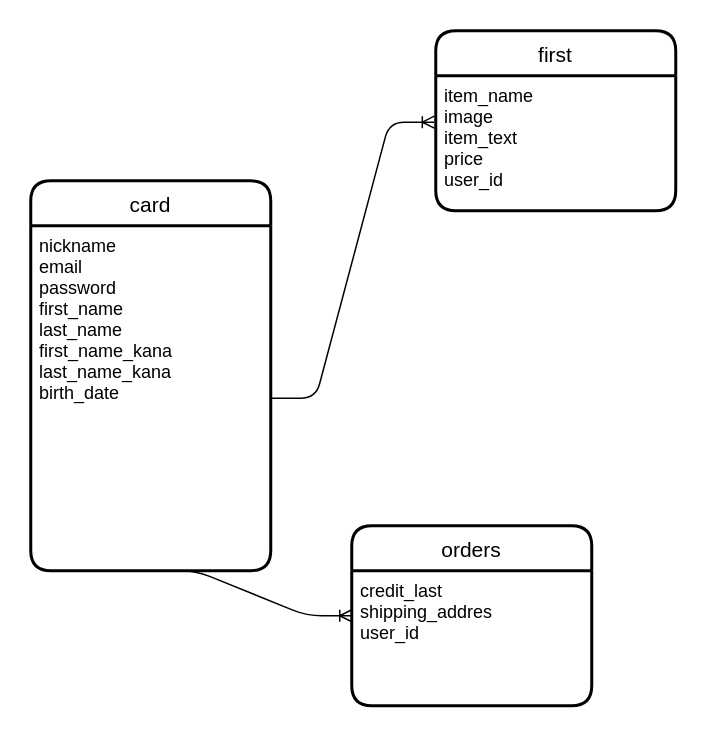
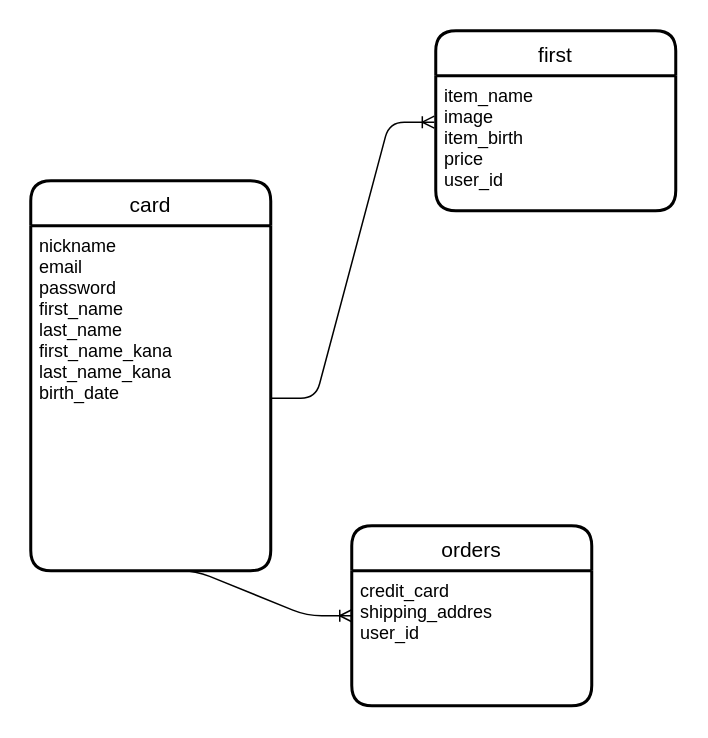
node "item_name image item_text price user_id": label "item_name image item_text price user_id" -> "item_name image item_birth price user_id"
node "credit_last shipping_addres user_id": label "credit_last shipping_addres user_id" -> "credit_card shipping_addres user_id"
